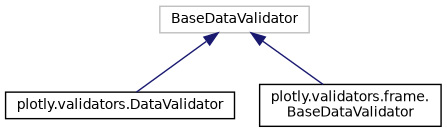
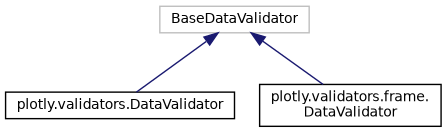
node "plotly.validators.frame. BaseDataValidator": label "plotly.validators.frame. BaseDataValidator" -> "plotly.validators.frame. DataValidator"
